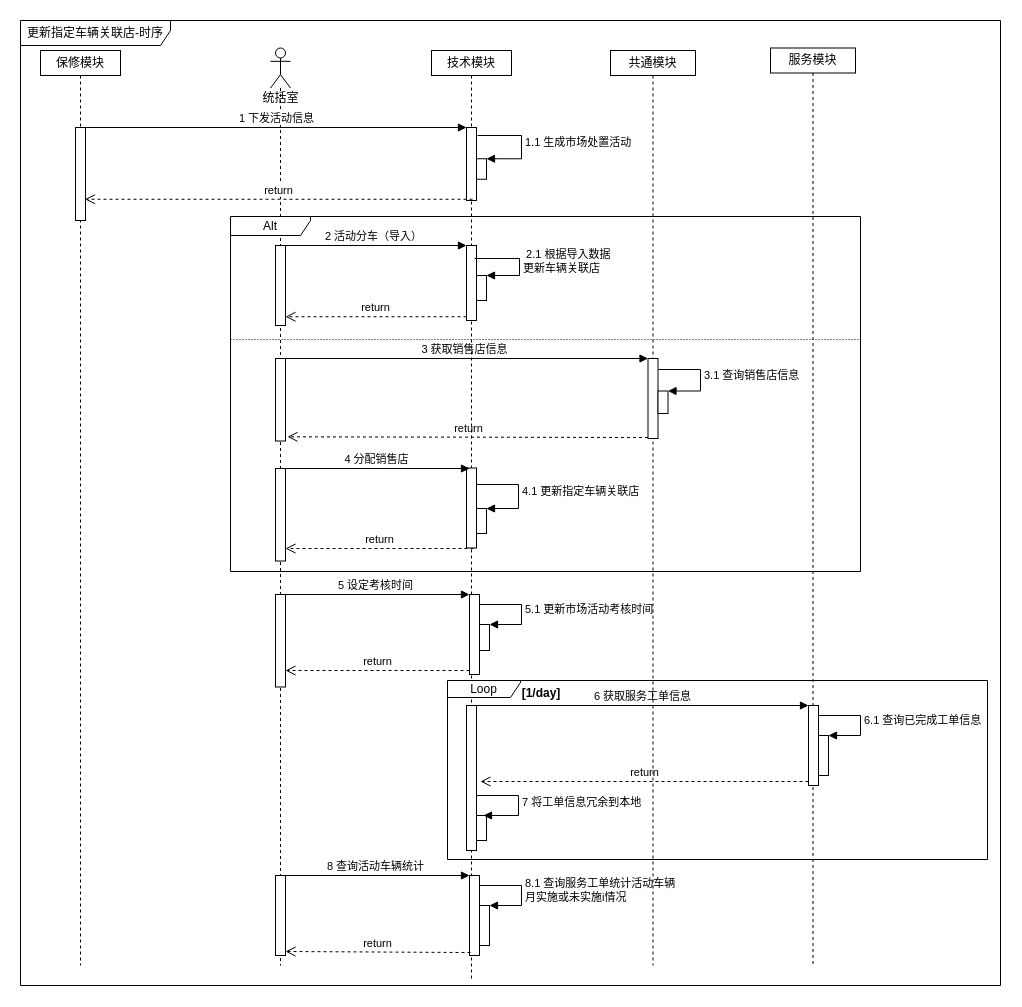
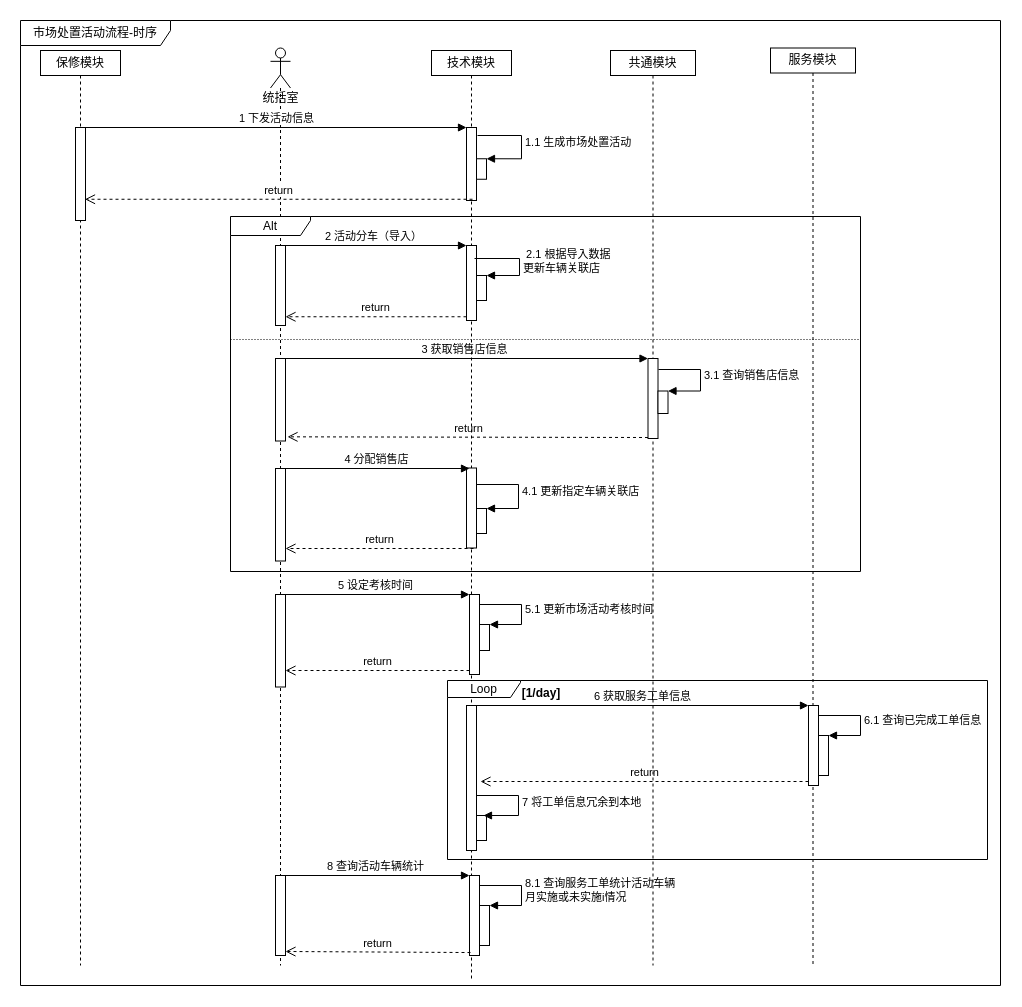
node "更新指定车辆关联店-时序": label "更新指定车辆关联店-时序" -> "市场处置活动流程-时序"
